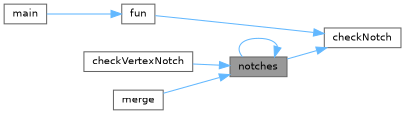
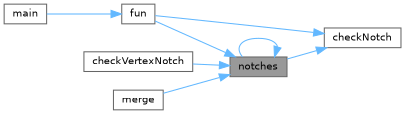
edge "fun" -> "notches": added
